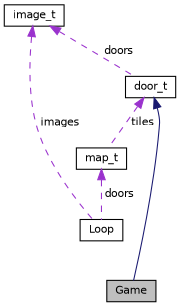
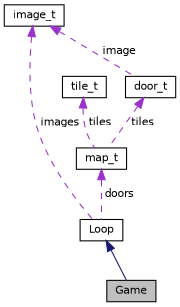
edge "door_t" -> "image_t": label " doors" -> " image"
node "tile_t": added
edge "Game" -> "door_t": now "Game" -> "Loop"
